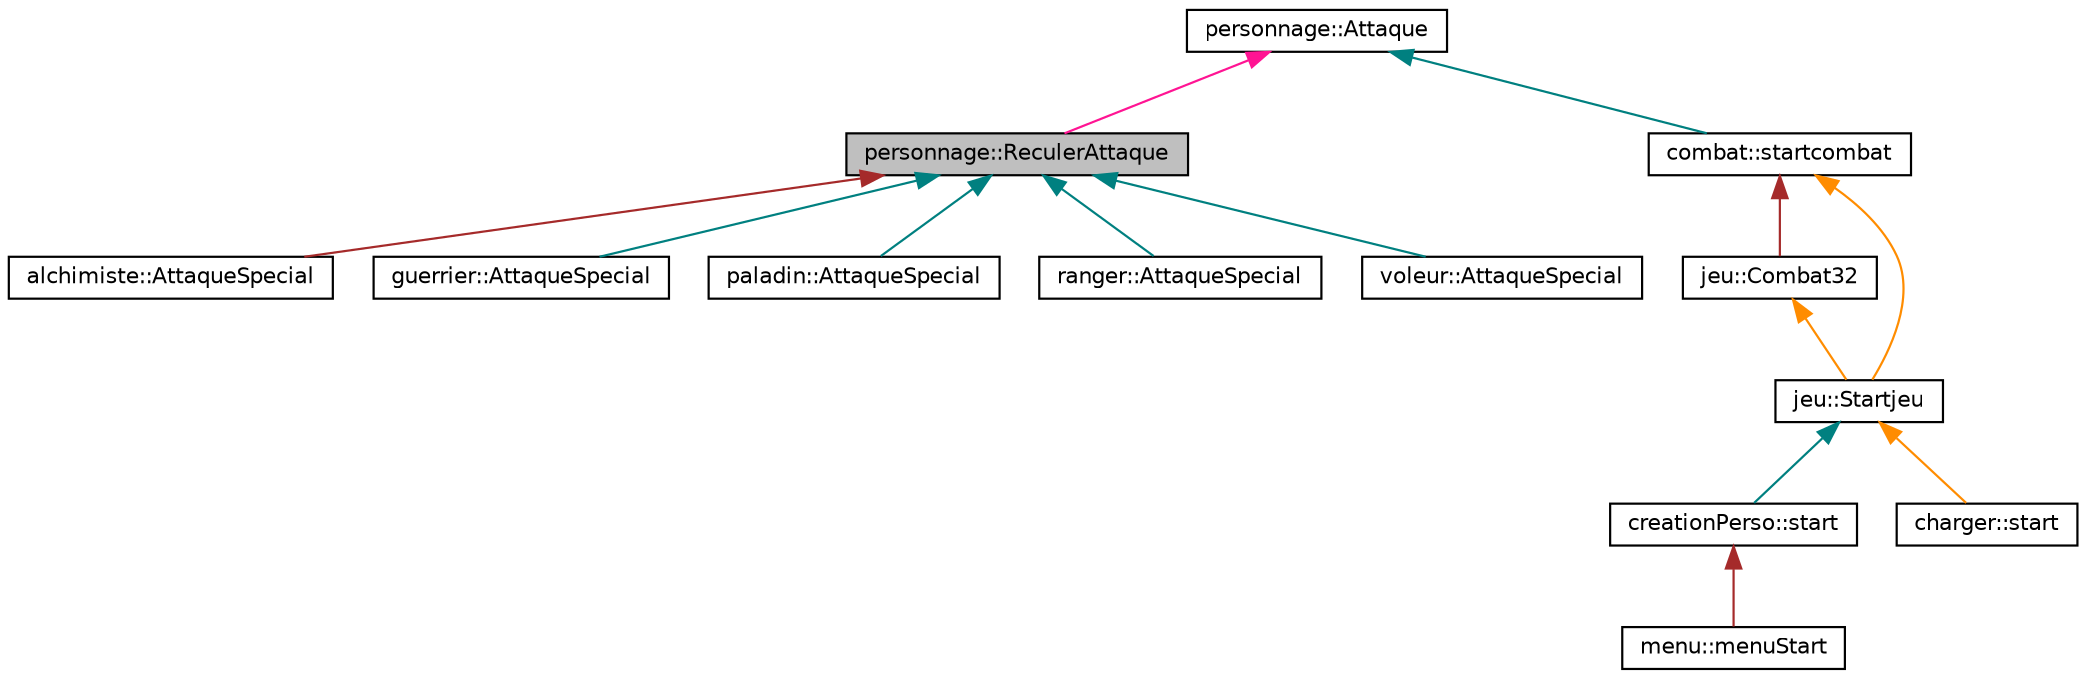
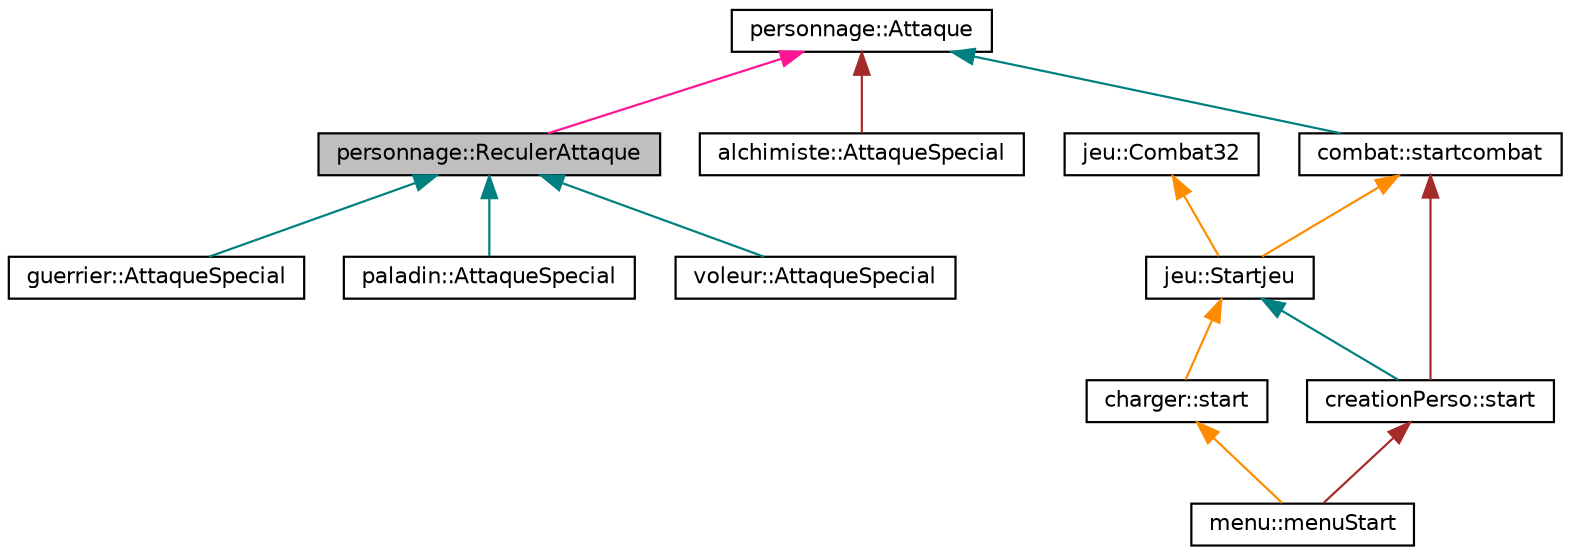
edge "alchimiste::AttaqueSpecial" -> "personnage::ReculerAttaque": now "alchimiste::AttaqueSpecial" -> "personnage::Attaque"
edge "jeu::Combat32" -> "combat::startcombat": now "creationPerso::start" -> "combat::startcombat"
node "ranger::AttaqueSpecial": removed
edge "menu::menuStart" -> "charger::start": added
